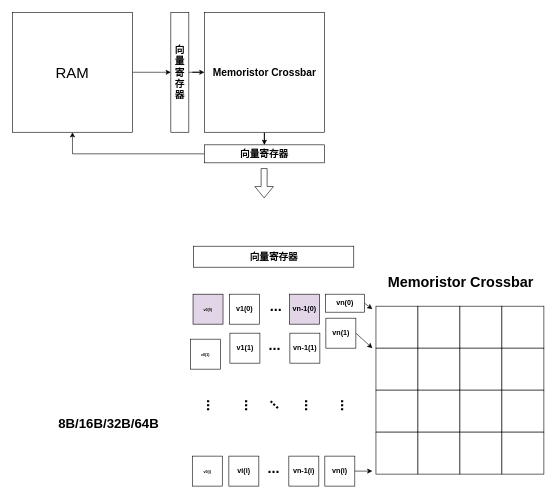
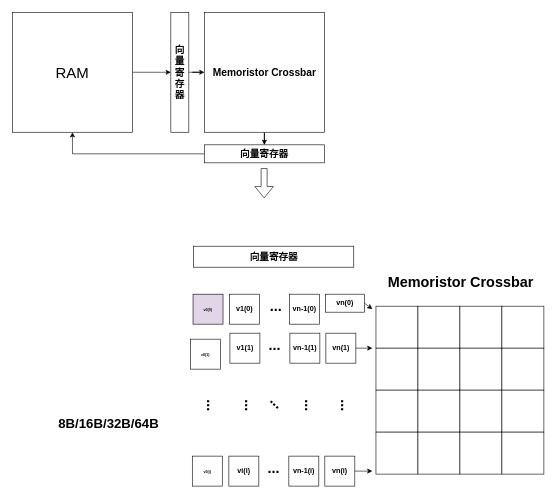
node "vn-1(0)": fillcolor #e1d5e7 -> #ffffff
node "vn(1)": moved (341, 333) -> (341, 348)
